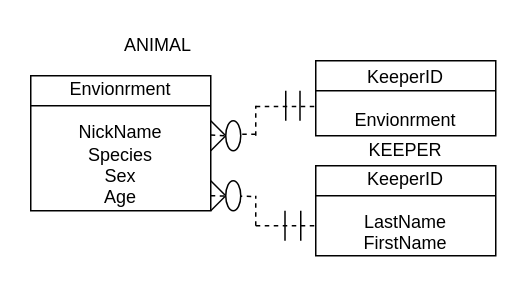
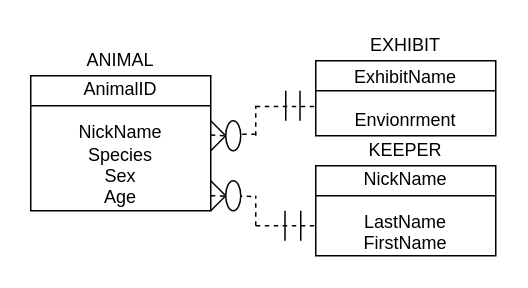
node "ANIMAL": moved (158, 46) -> (121, 61)
node "EXHIBIT": added
node "KeeperID Envionrment": label "KeeperID Envionrment" -> "ExhibitName Envionrment"
node "Envionrment NickName Species Sex Age": label "Envionrment NickName Species Sex Age" -> "AnimalID NickName Species Sex Age"
node "KeeperID LastName FirstName": label "KeeperID LastName FirstName" -> "NickName LastName FirstName"
